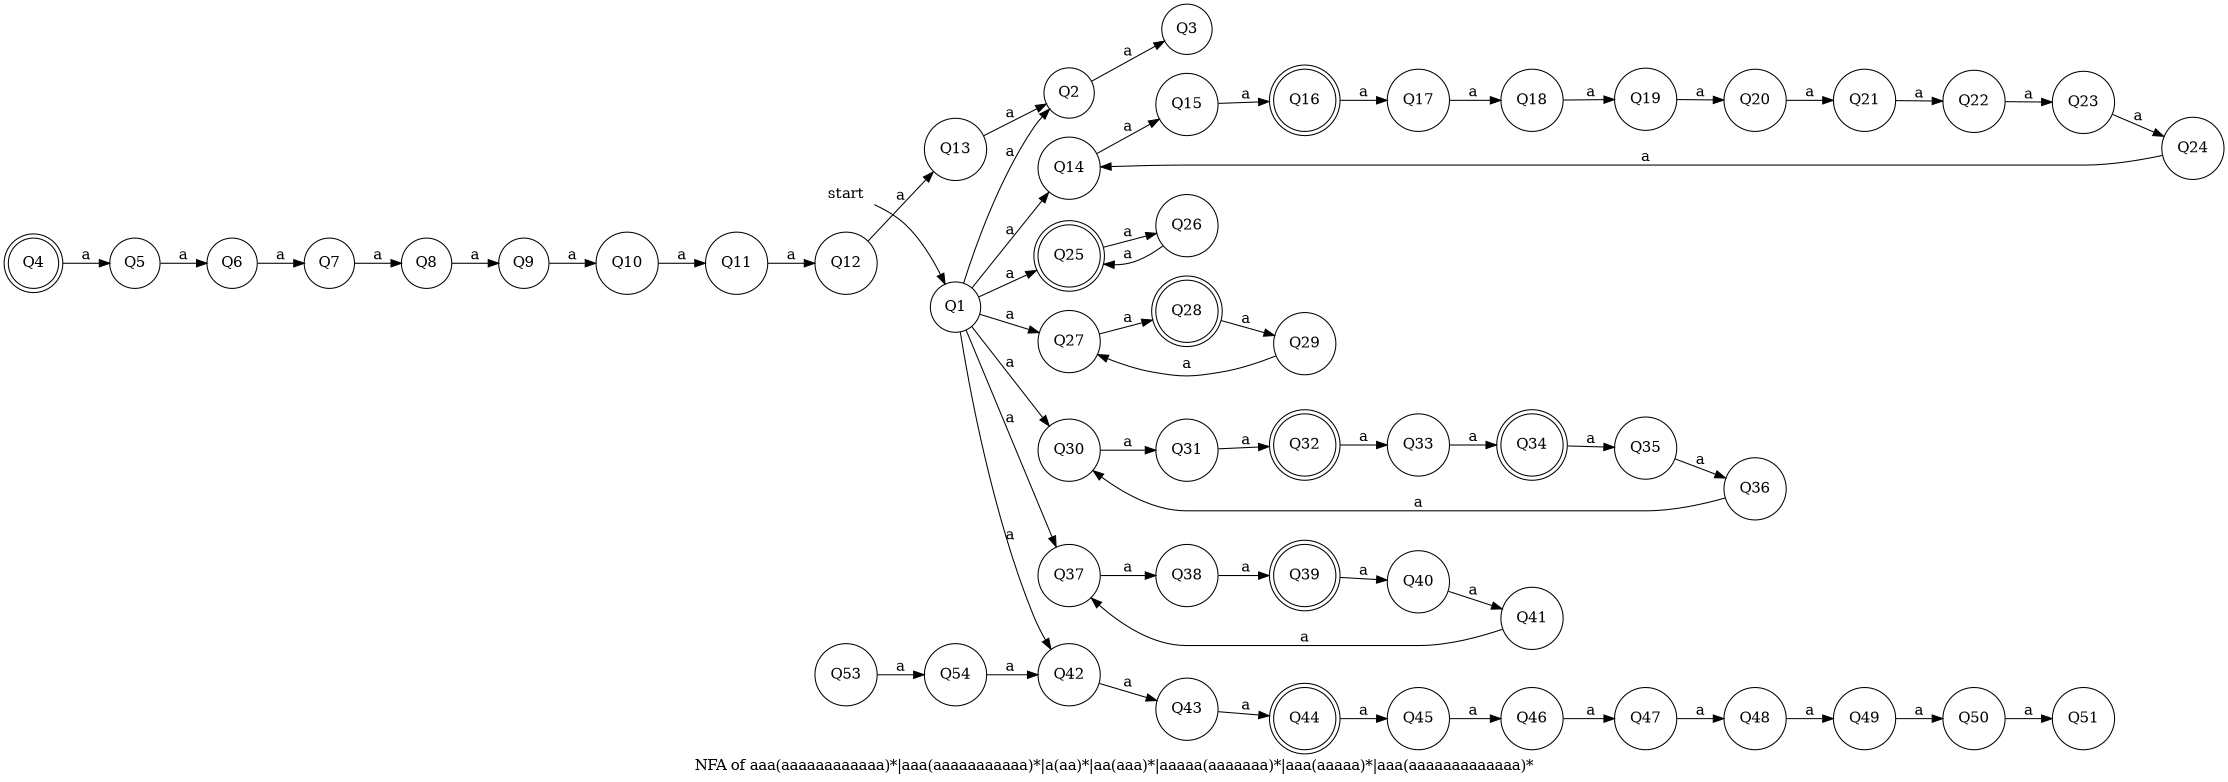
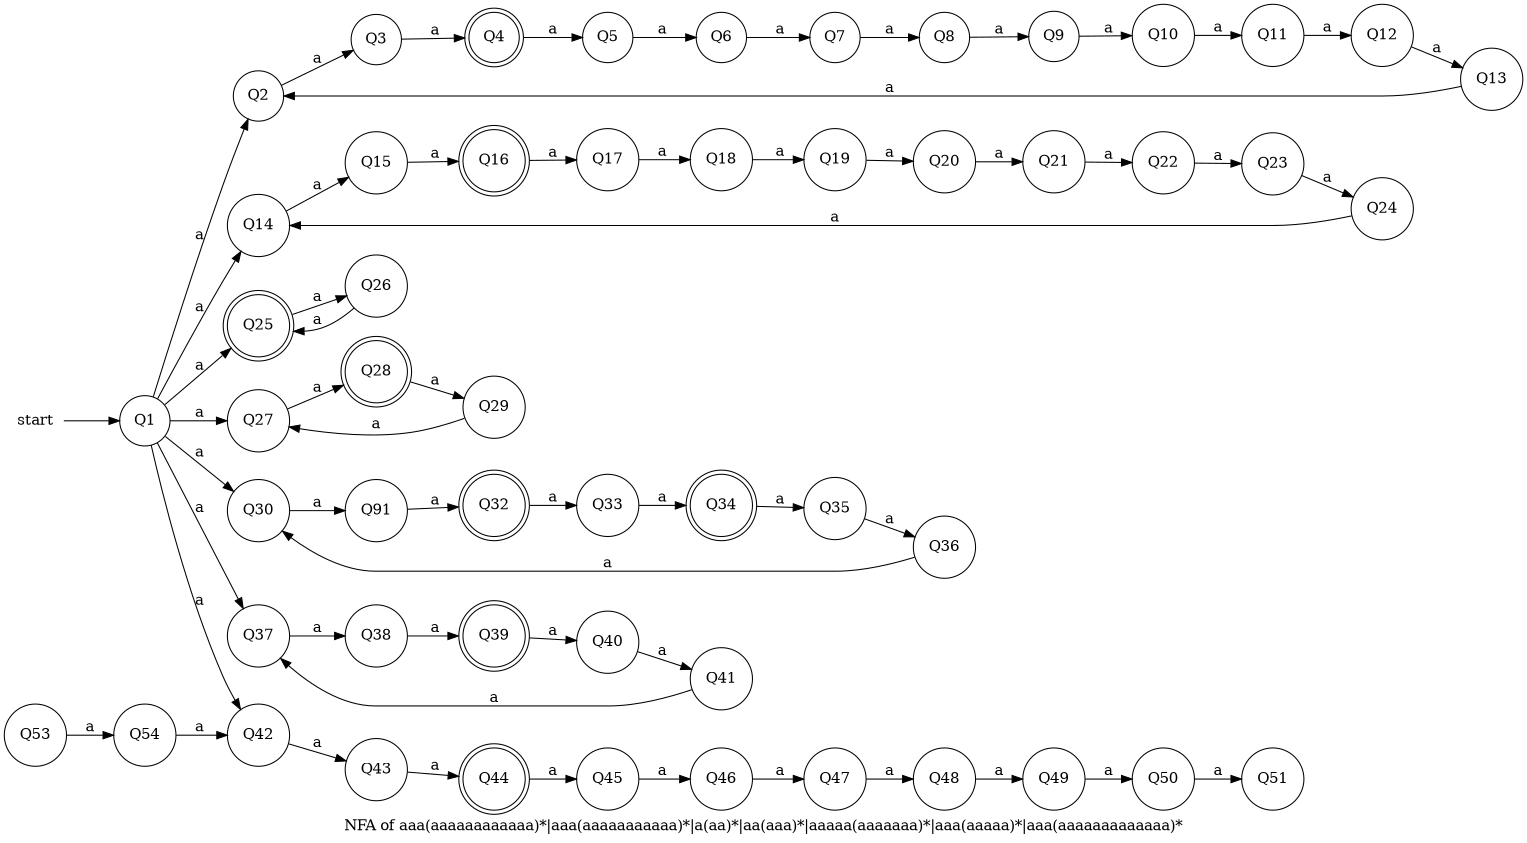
edge "Q3" -> "Q4": added, label "a"
node "Q31": label "Q31" -> "Q91"
